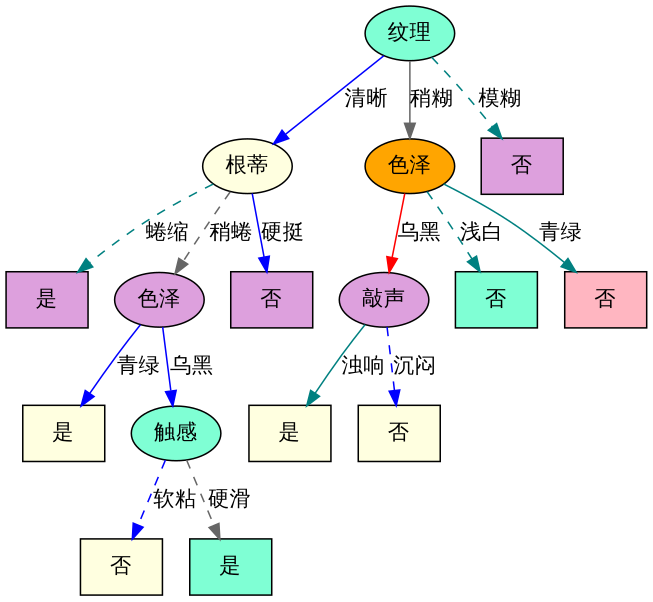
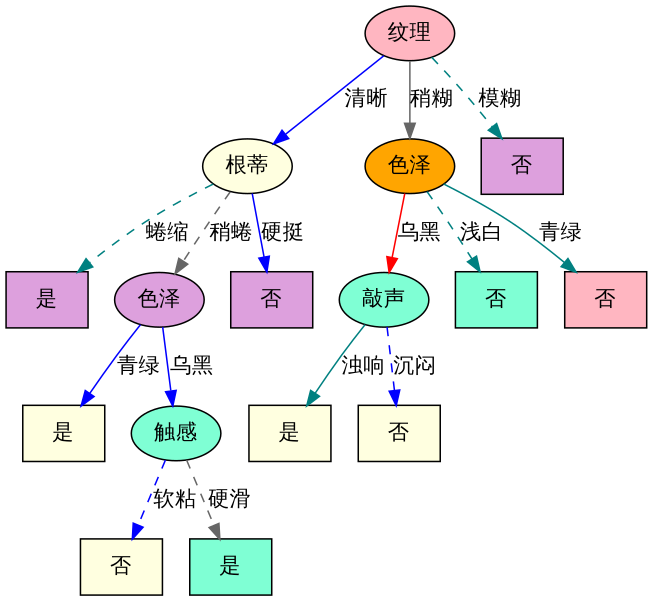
node "纹理": fillcolor aquamarine -> lightpink
node "敲声": fillcolor plum -> aquamarine
